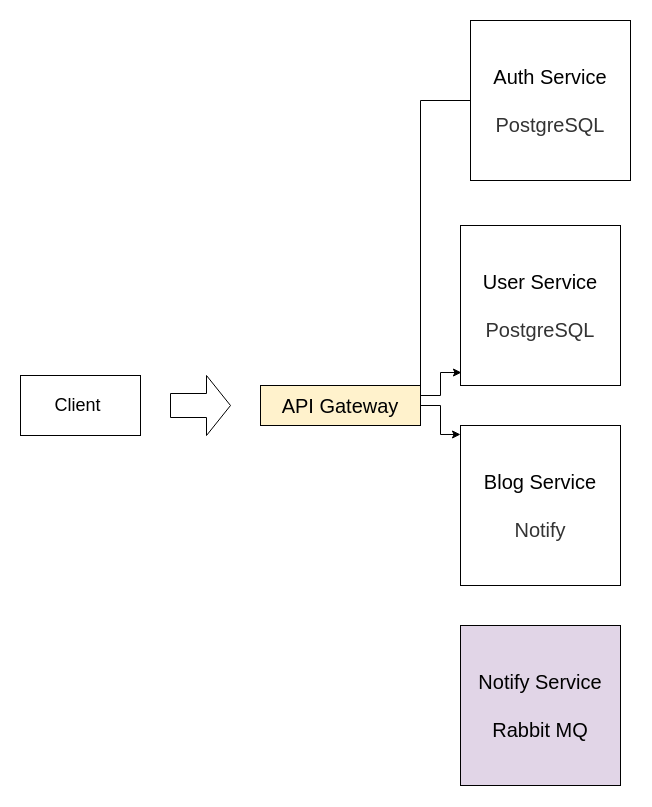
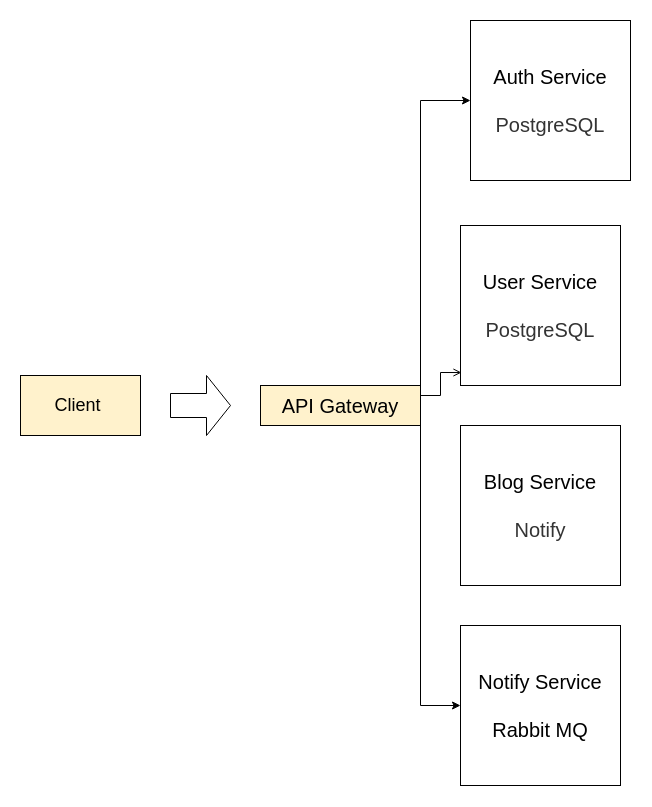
edge "Auth Service PostgreSQL" -- "API Gateway": arrowhead none -> classic
edge "API Gateway" -> "User Service PostgreSQL": arrowhead classic -> open
node "Client": fillcolor #ffffff -> #fff2cc
edge "API Gateway" -> "Blog Service Notify": removed
edge "API Gateway" -> "Notify Service Rabbit MQ": added
node "Notify Service Rabbit MQ": fillcolor #e1d5e7 -> #ffffff
